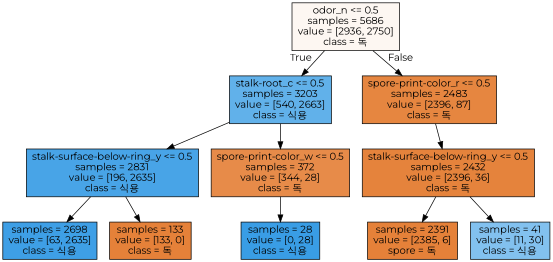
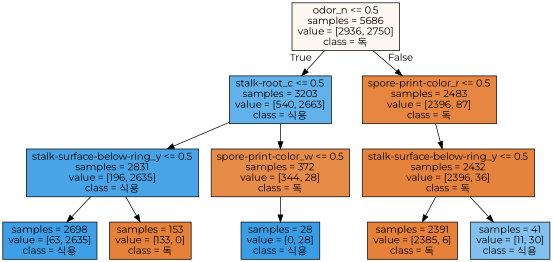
node "samples = 133 value = [133, 0] class = 독": label "samples = 133 value = [133, 0] class = 독" -> "samples = 153 value = [133, 0] class = 독"
node "samples = 2391 value = [2385, 6] spore = 독": label "samples = 2391 value = [2385, 6] spore = 독" -> "samples = 2391 value = [2385, 6] class = 독"
